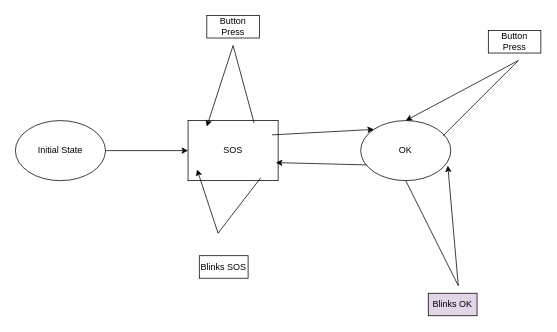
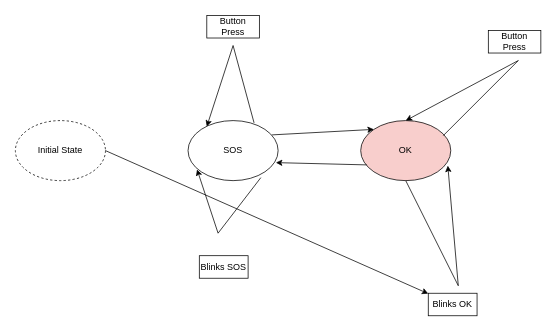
node "Initial State": style solid -> dashed
edge "Initial State" -> "SOS": now "Initial State" -> "Blinks OK"
node "SOS": shape rectangle -> ellipse
node "OK": fillcolor #ffffff -> #f8cecc
node "Blinks OK": fillcolor #e1d5e7 -> #ffffff
